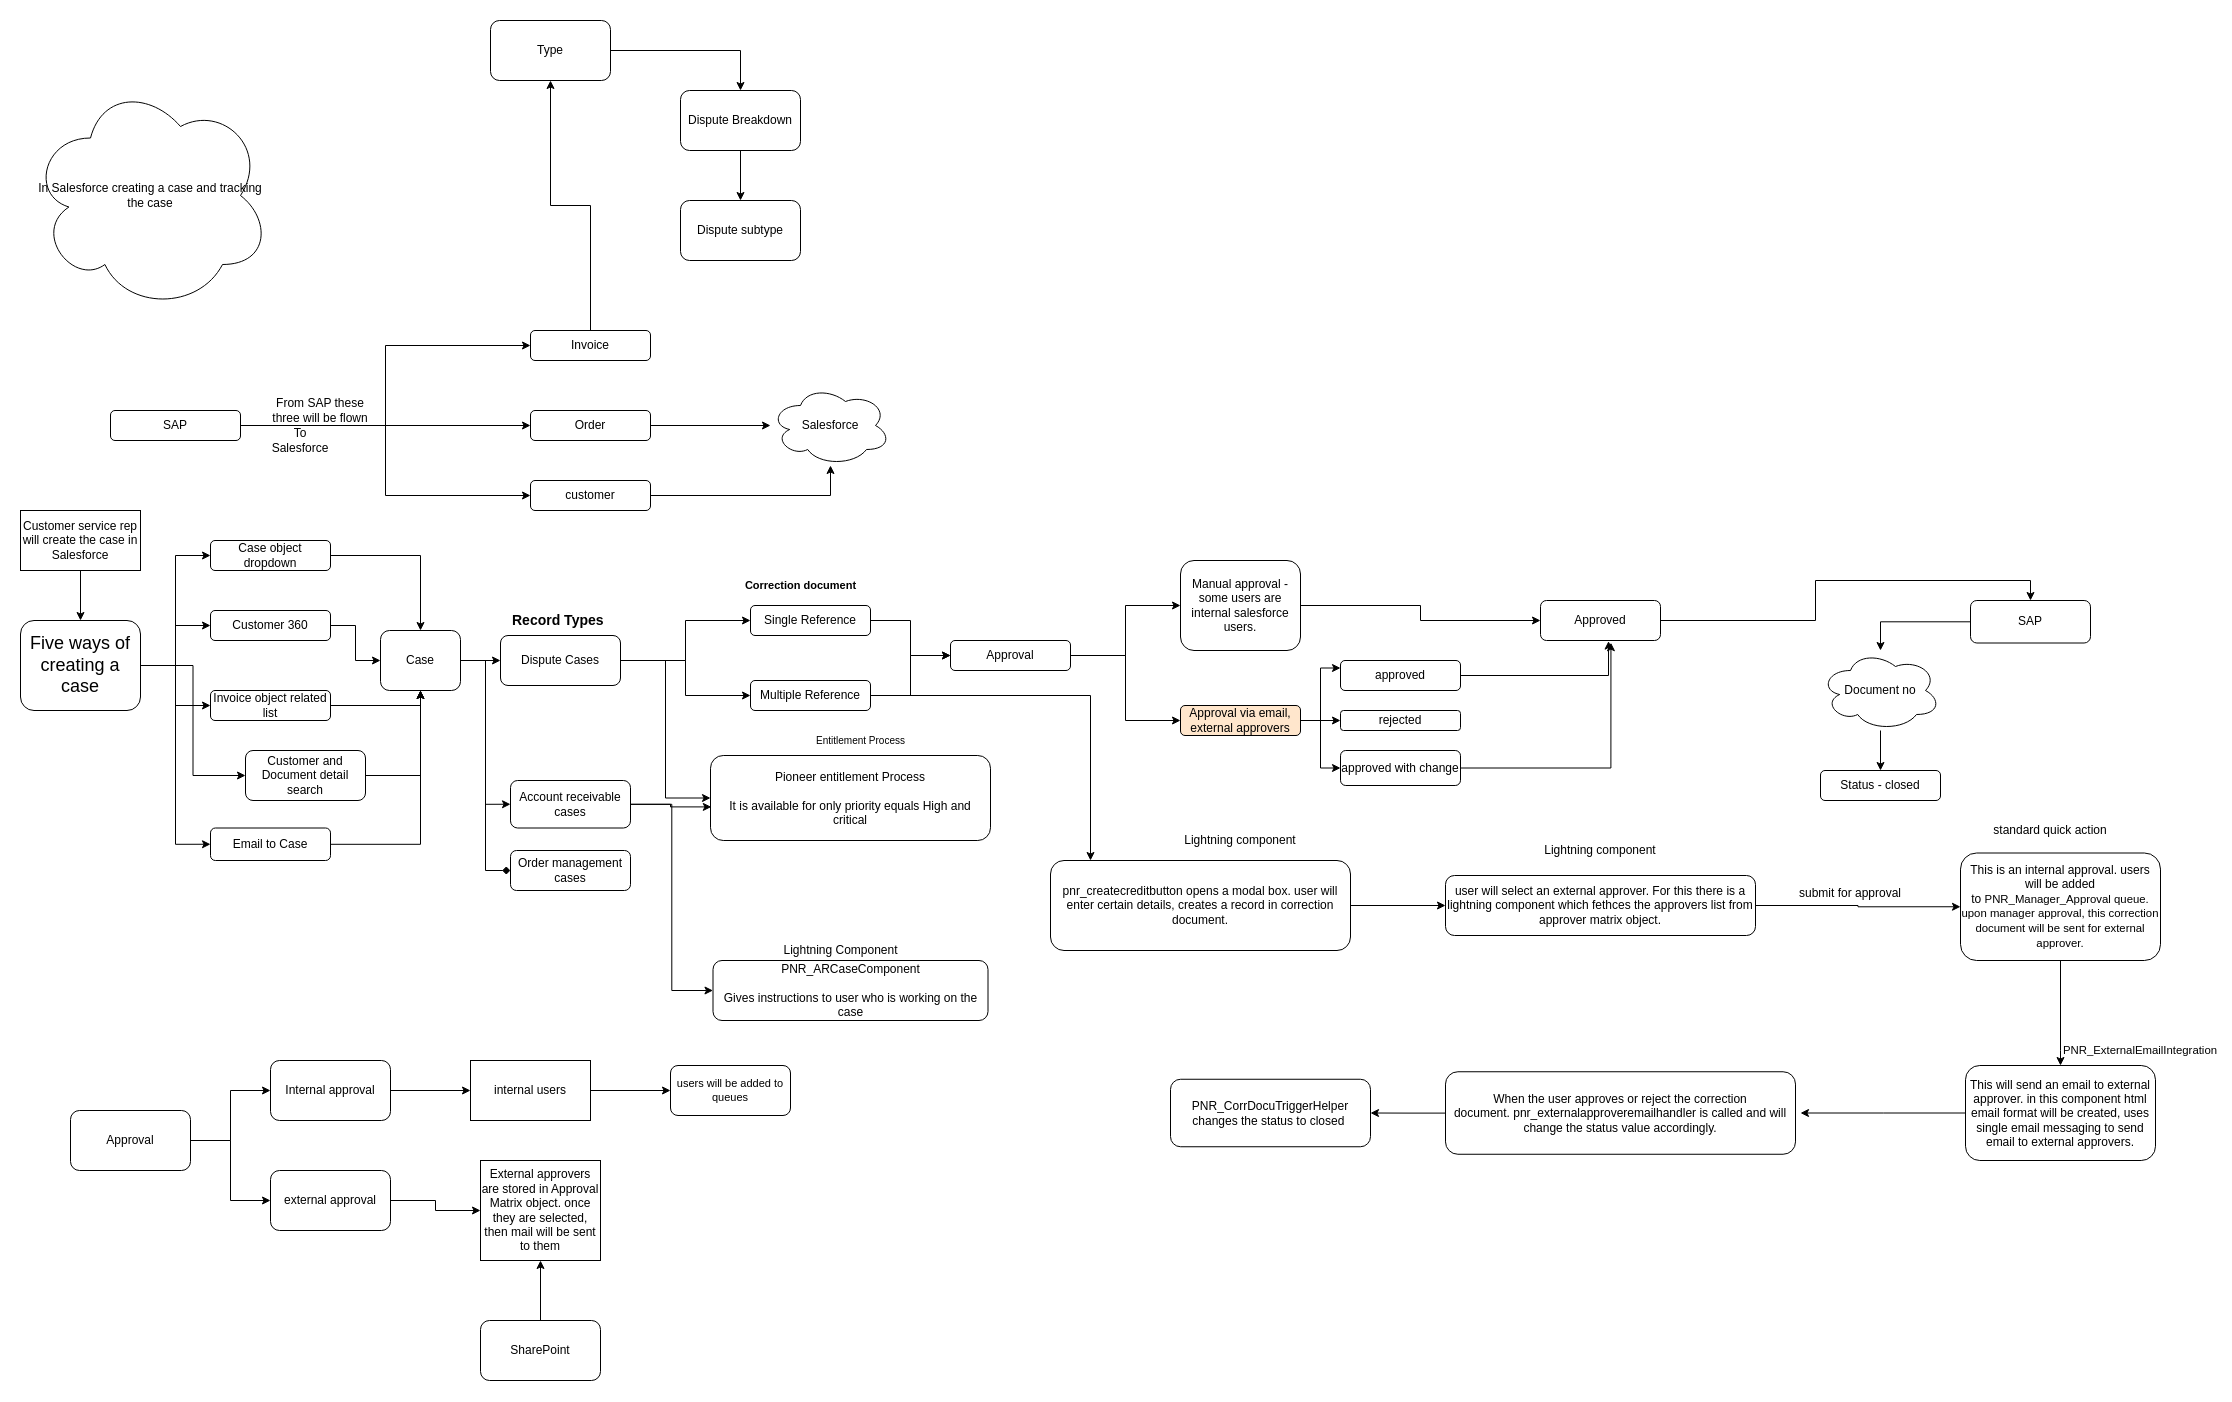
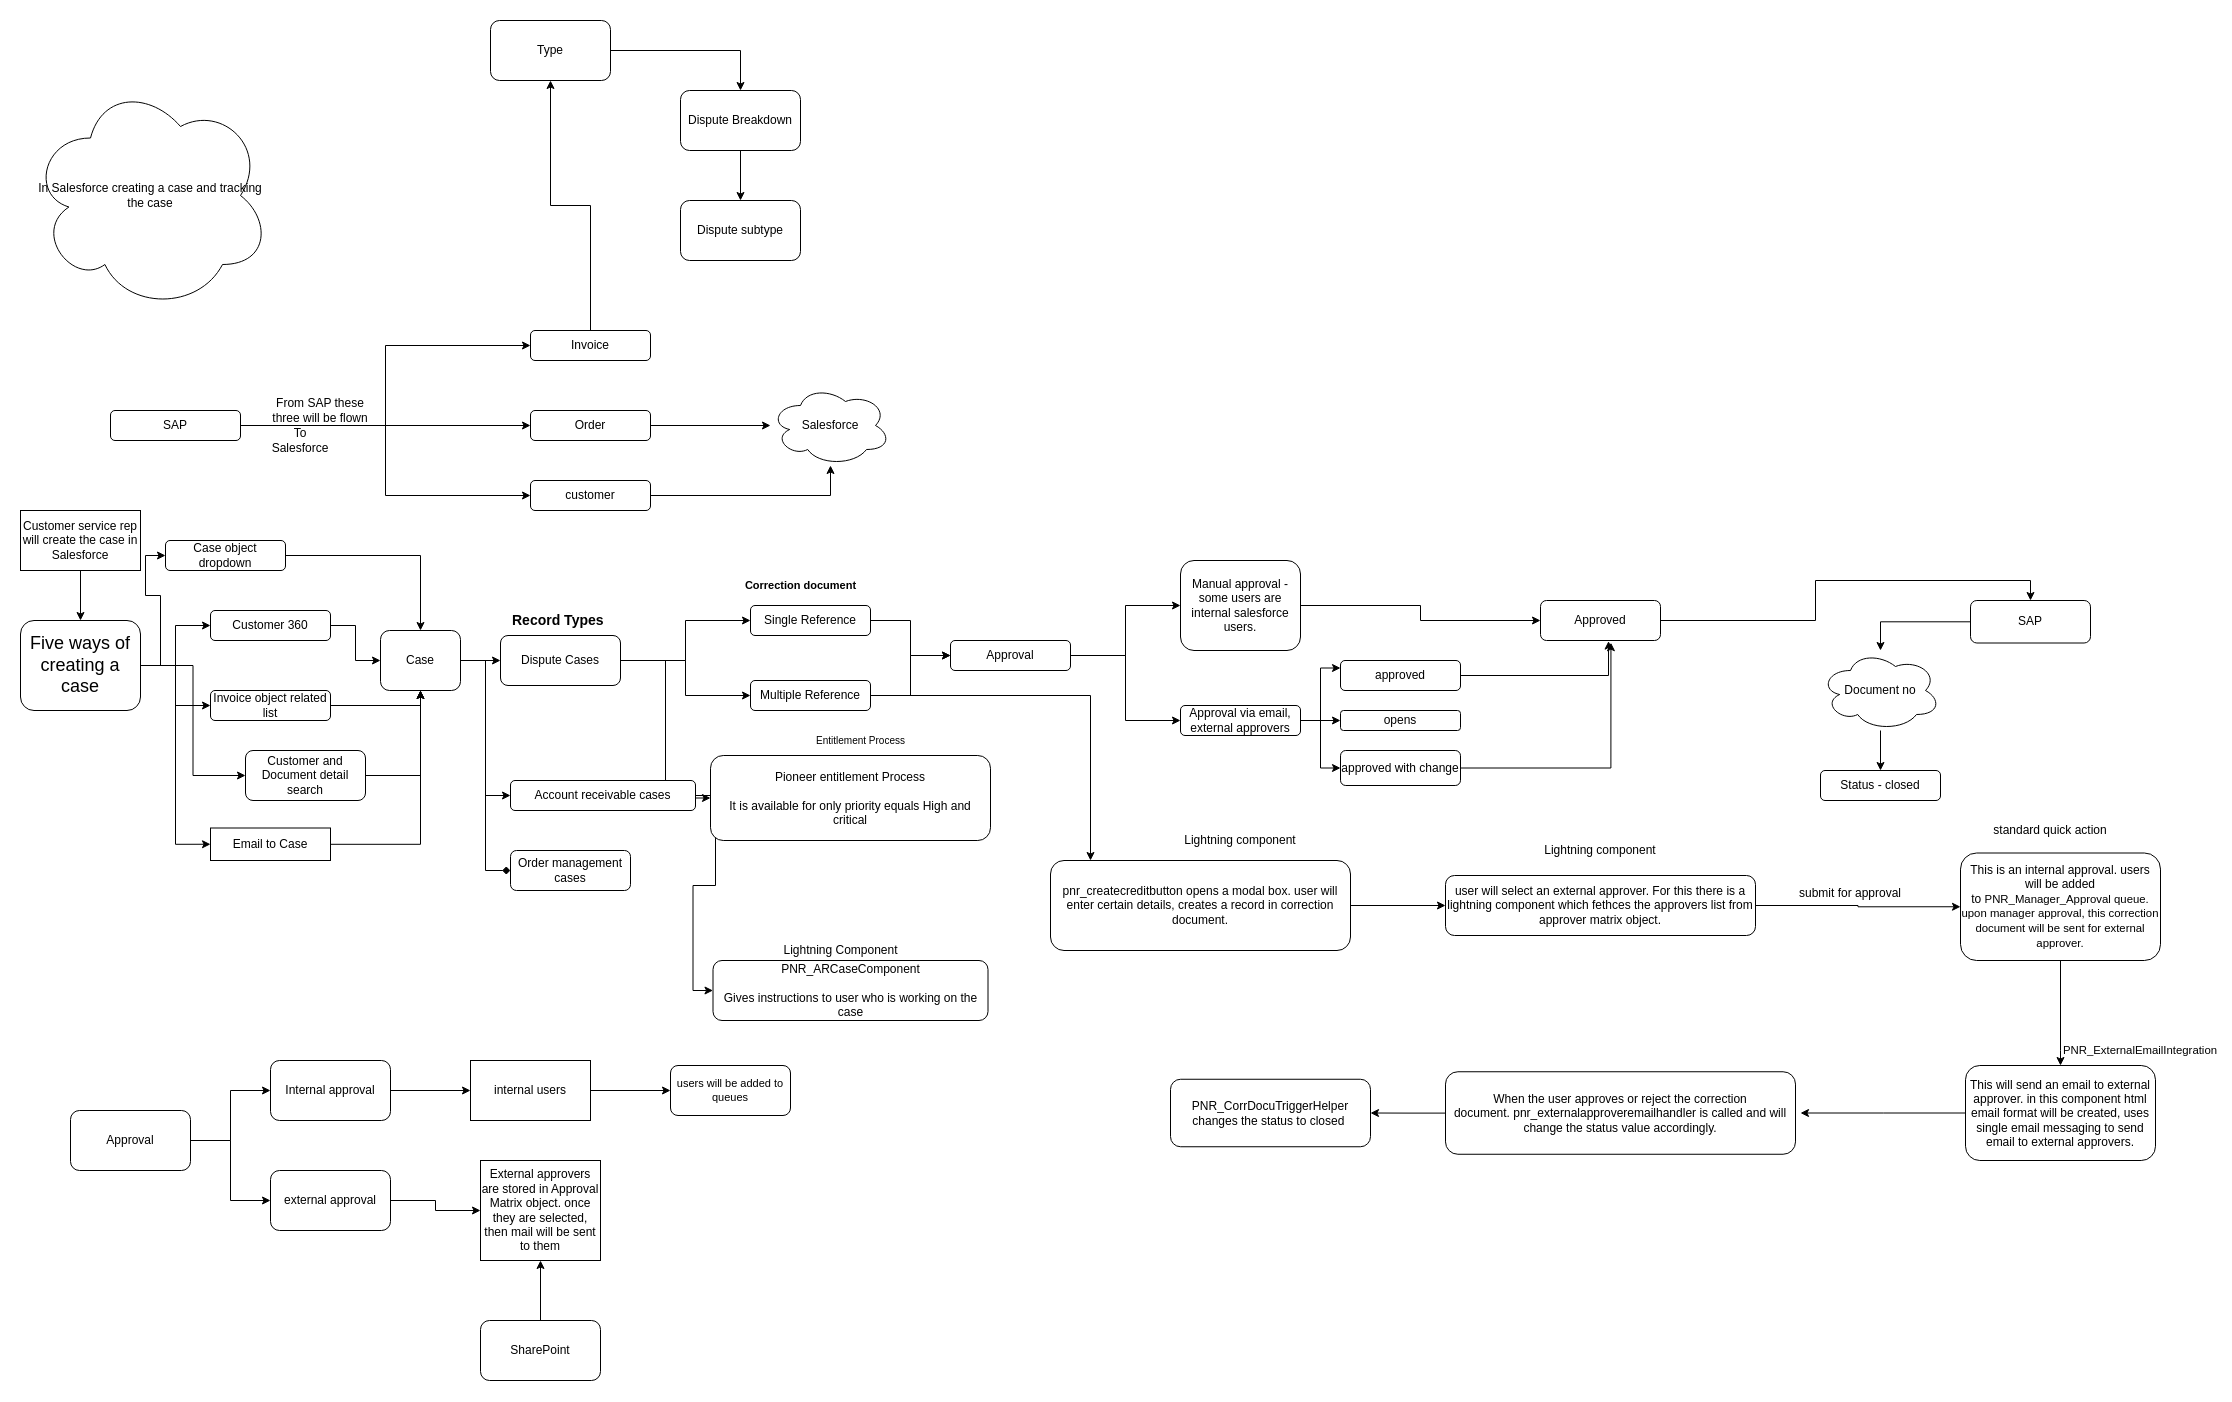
node "Case object dropdown": moved (271, 556) -> (226, 556)
node "Approval via email, external approvers": fillcolor #ffe6cc -> #ffffff
node "rejected": label "rejected" -> "opens"
node "Account receivable cases": size 120x48 -> 185x30
node "Email to Case": shape rounded rectangle -> rectangle
